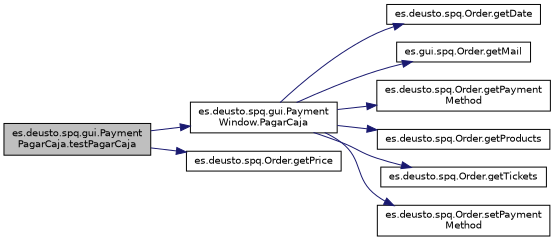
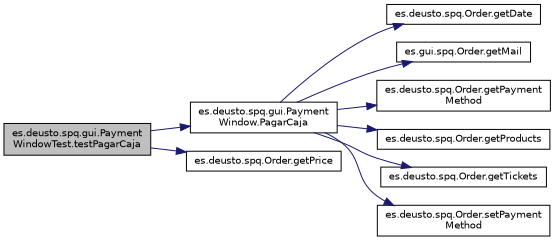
node "es.deusto.spq.gui.Payment PagarCaja.testPagarCaja": label "es.deusto.spq.gui.Payment PagarCaja.testPagarCaja" -> "es.deusto.spq.gui.Payment WindowTest.testPagarCaja"
